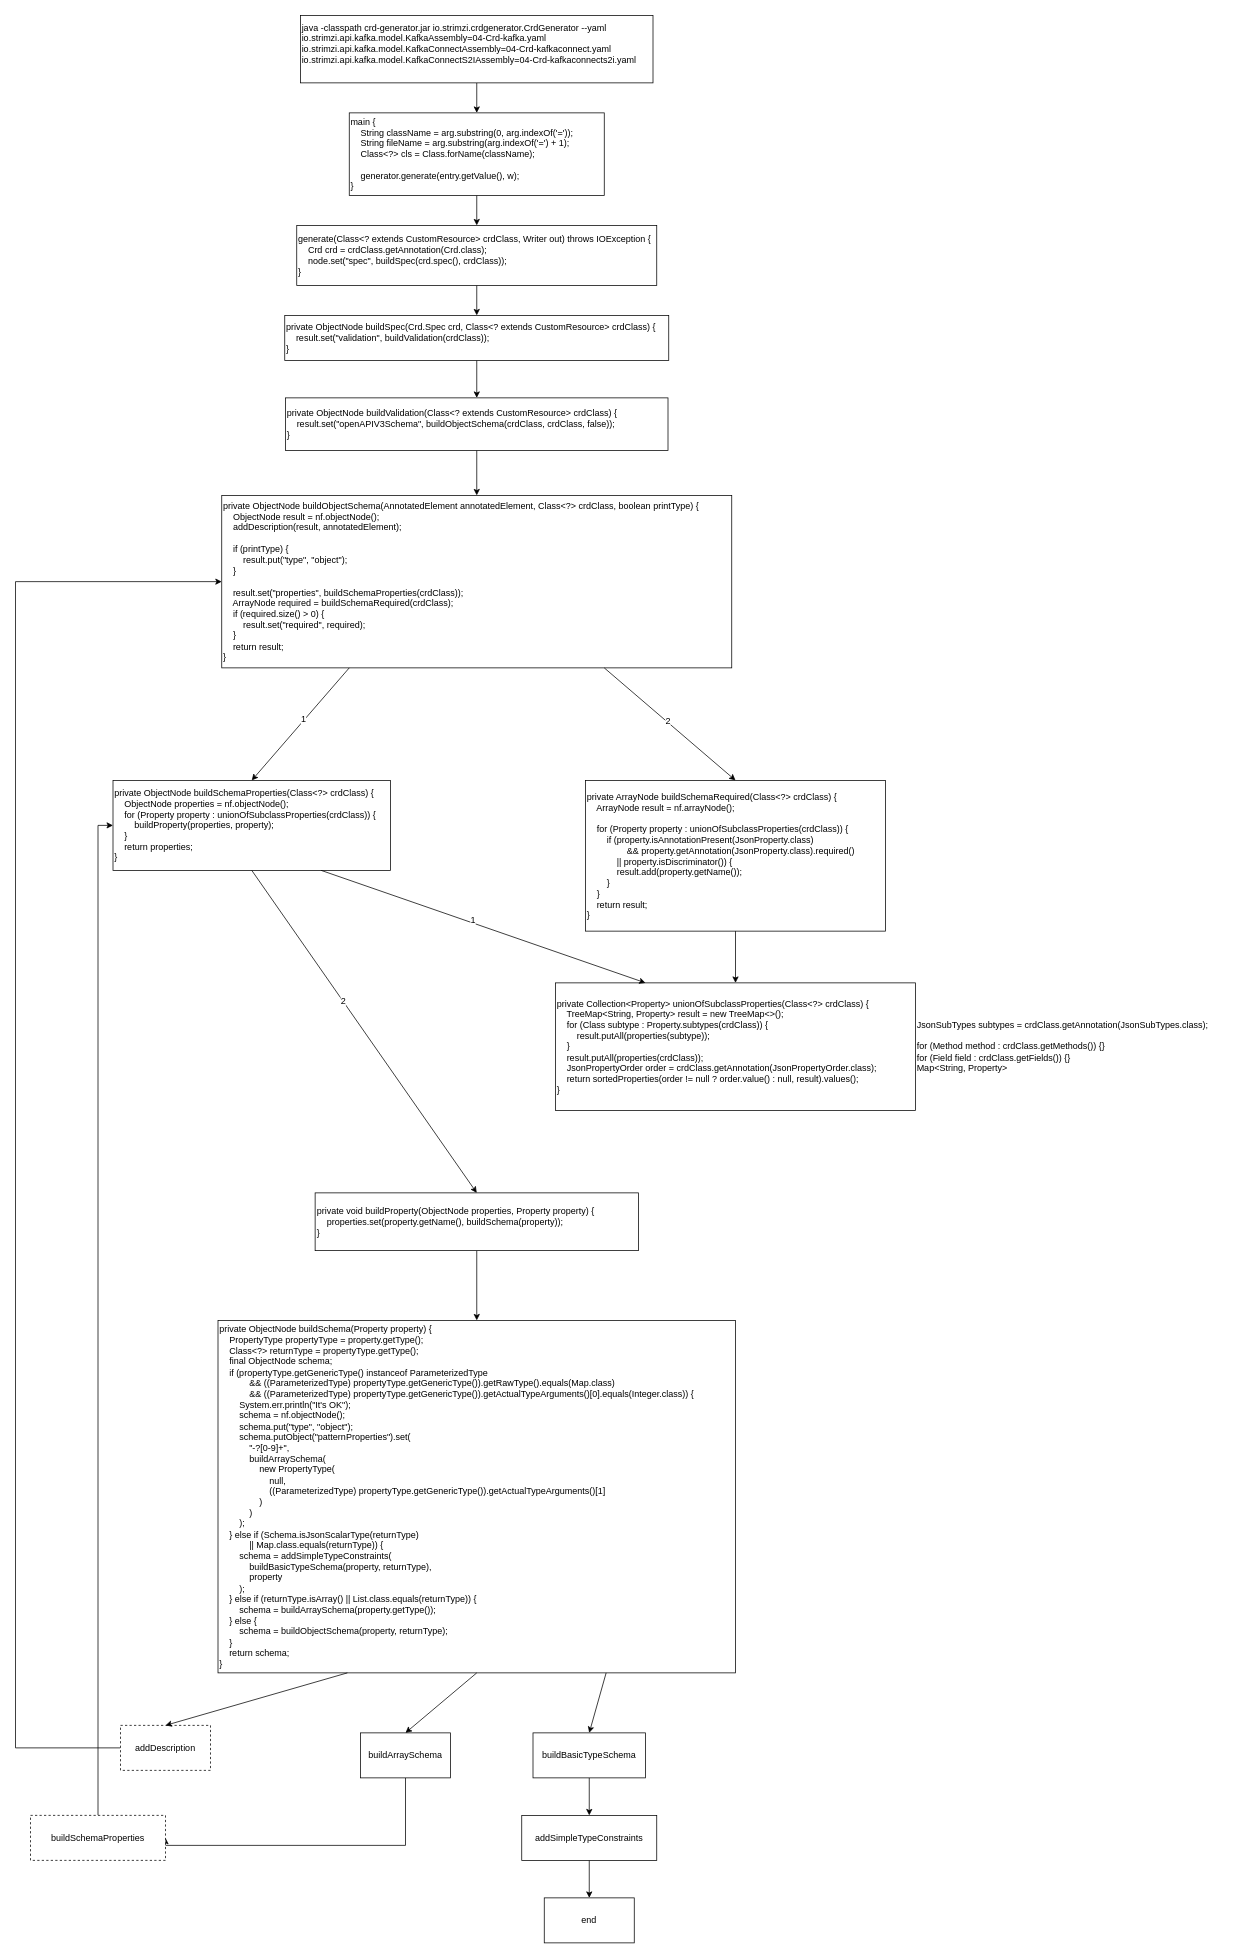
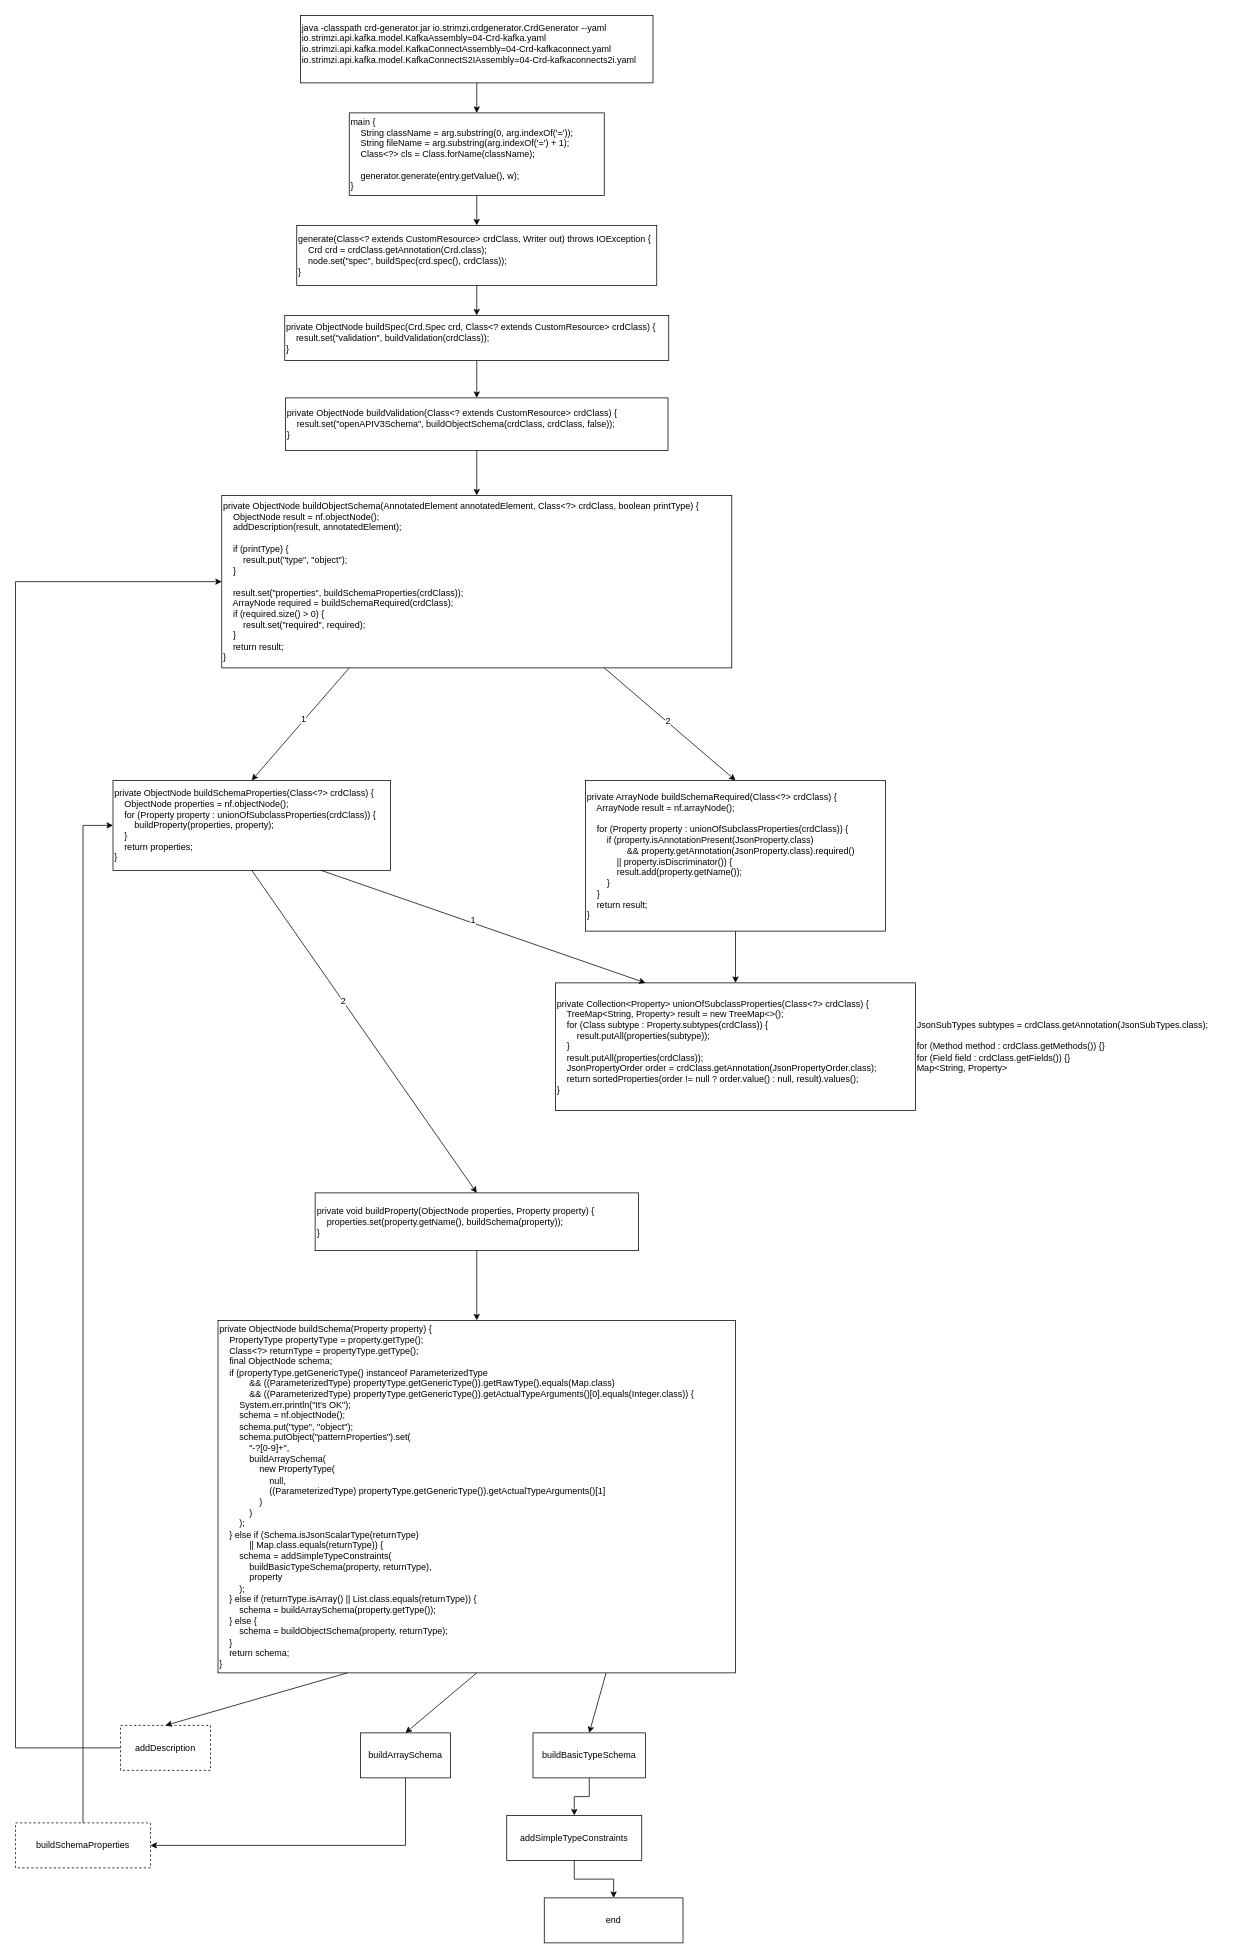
node "buildSchemaProperties": moved (98, 1838) -> (83, 1845)
node "addSimpleTypeConstraints": moved (589, 1838) -> (574, 1838)
node "end": size 90x45 -> 139x45
